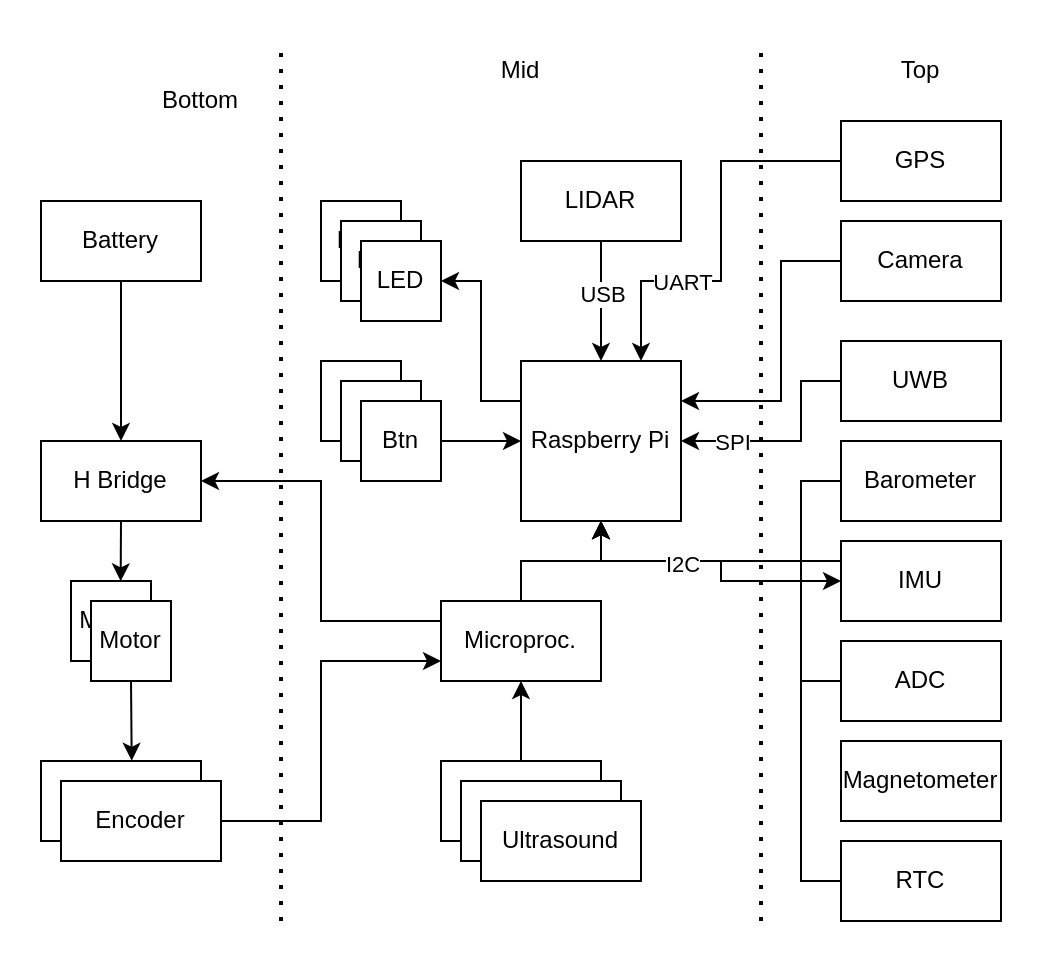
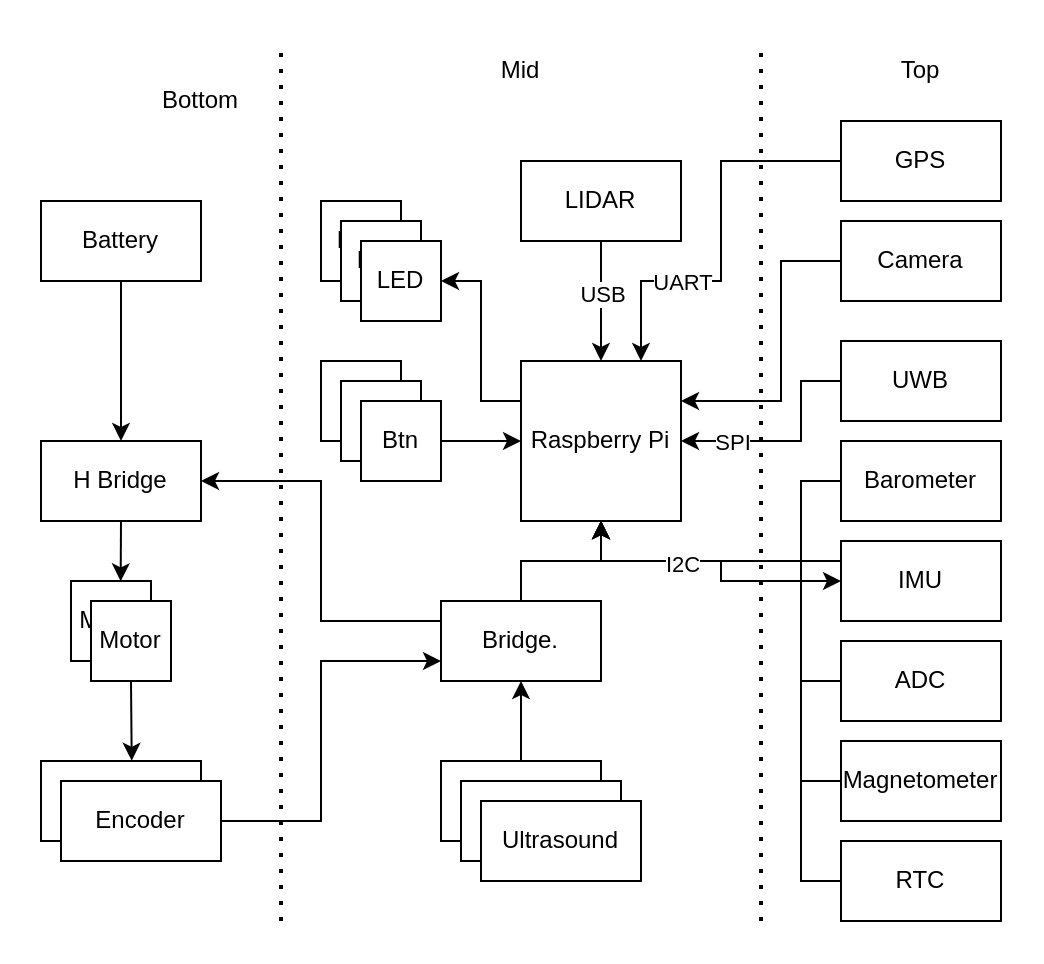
node "Microproc.": label "Microproc." -> "Bridge."
edge "Magnetometer" -> "Raspberry Pi": added
